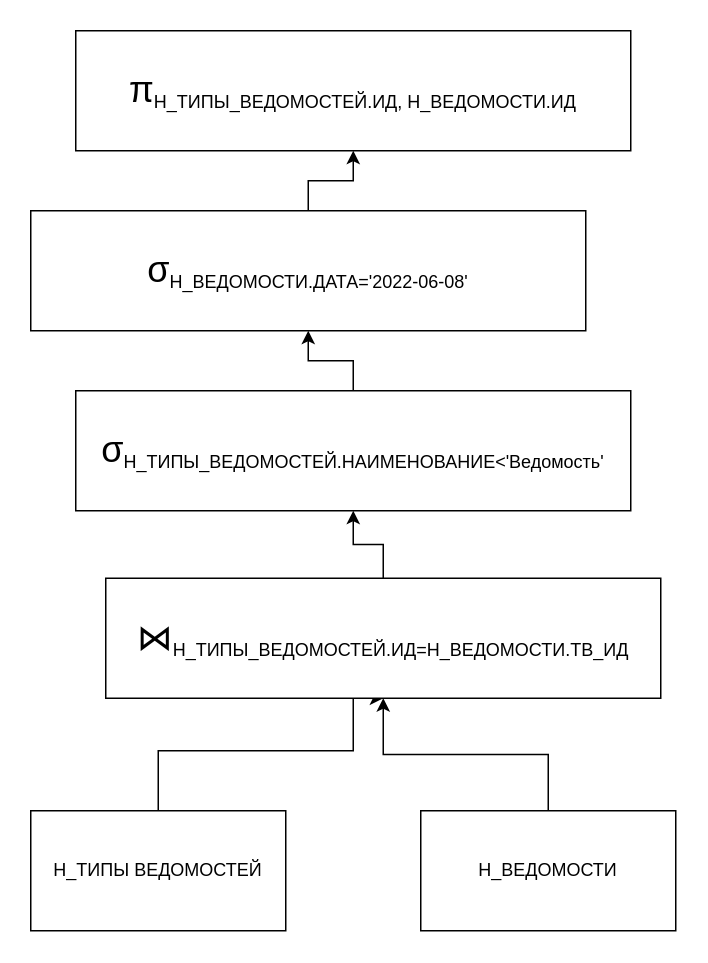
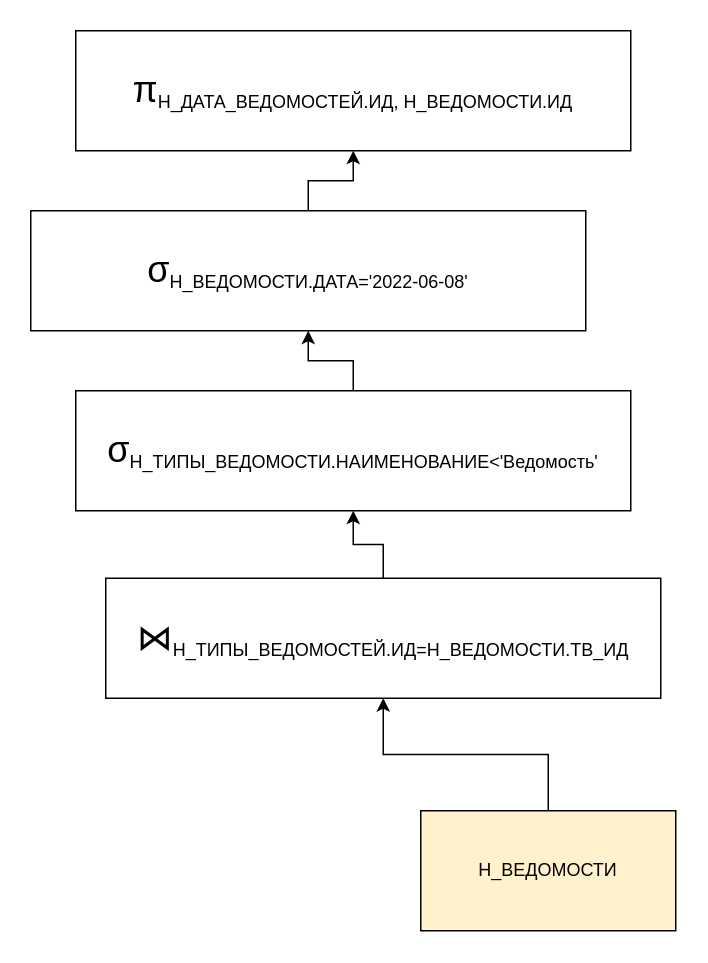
node "πН_ТИПЫ_ВЕДОМОСТЕЙ.ИД, Н_ВЕДОМОСТИ.ИД": label "πН_ТИПЫ_ВЕДОМОСТЕЙ.ИД, Н_ВЕДОМОСТИ.ИД" -> "πН_ДАТА_ВЕДОМОСТЕЙ.ИД, Н_ВЕДОМОСТИ.ИД"
node "σН_ТИПЫ_ВЕДОМОСТЕЙ.НАИМЕНОВАНИЕ<'Ведомость'": label "σН_ТИПЫ_ВЕДОМОСТЕЙ.НАИМЕНОВАНИЕ<'Ведомость'" -> "σН_ТИПЫ_ВЕДОМОСТИ.НАИМЕНОВАНИЕ<'Ведомость'"
edge "Н_ТИПЫ ВЕДОМОСТЕЙ" -> "⋈Н_ТИПЫ_ВЕДОМОСТЕЙ.ИД=Н_ВЕДОМОСТИ.ТВ_ИД": removed
node "Н_ТИПЫ ВЕДОМОСТЕЙ": removed
node "Н_ВЕДОМОСТИ": fillcolor #ffffff -> #fff2cc
